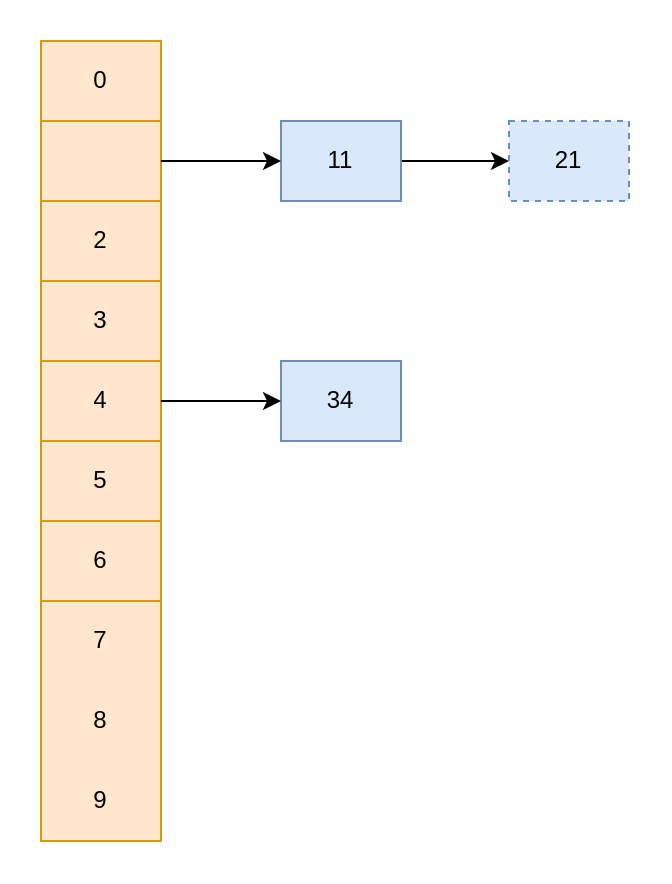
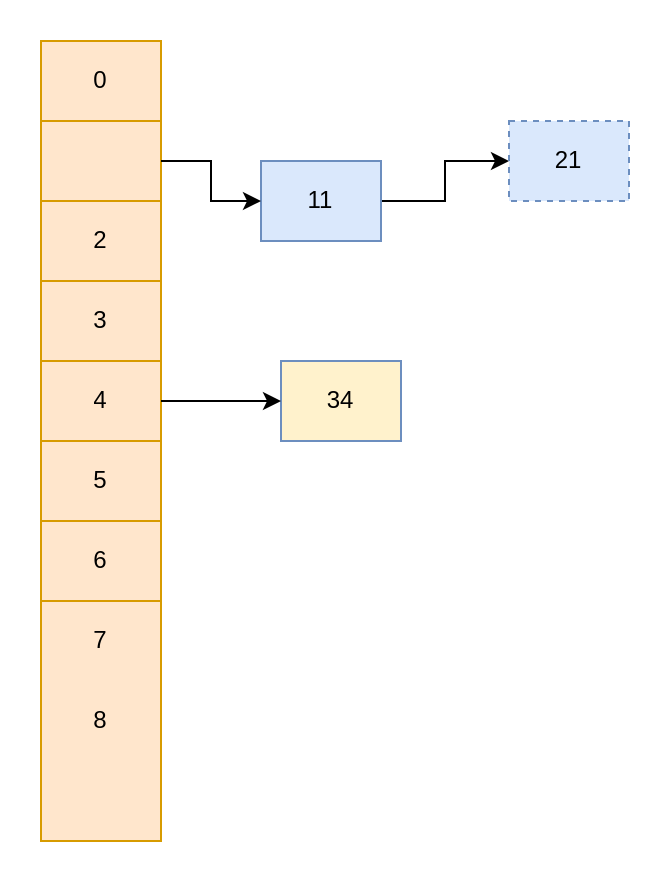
node "11": moved (341, 161) -> (321, 201)
node "34": fillcolor #dae8fc -> #fff2cc
node "9": removed
